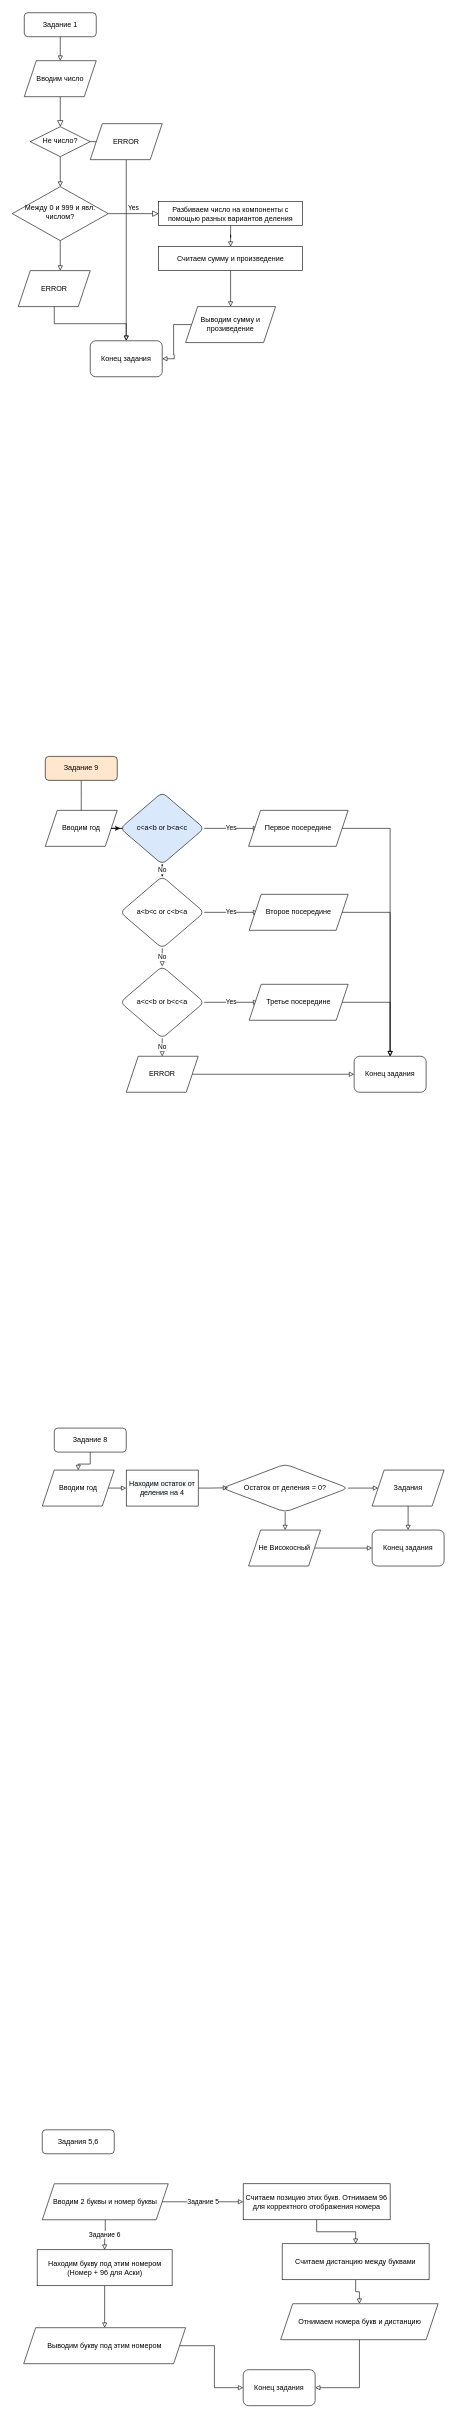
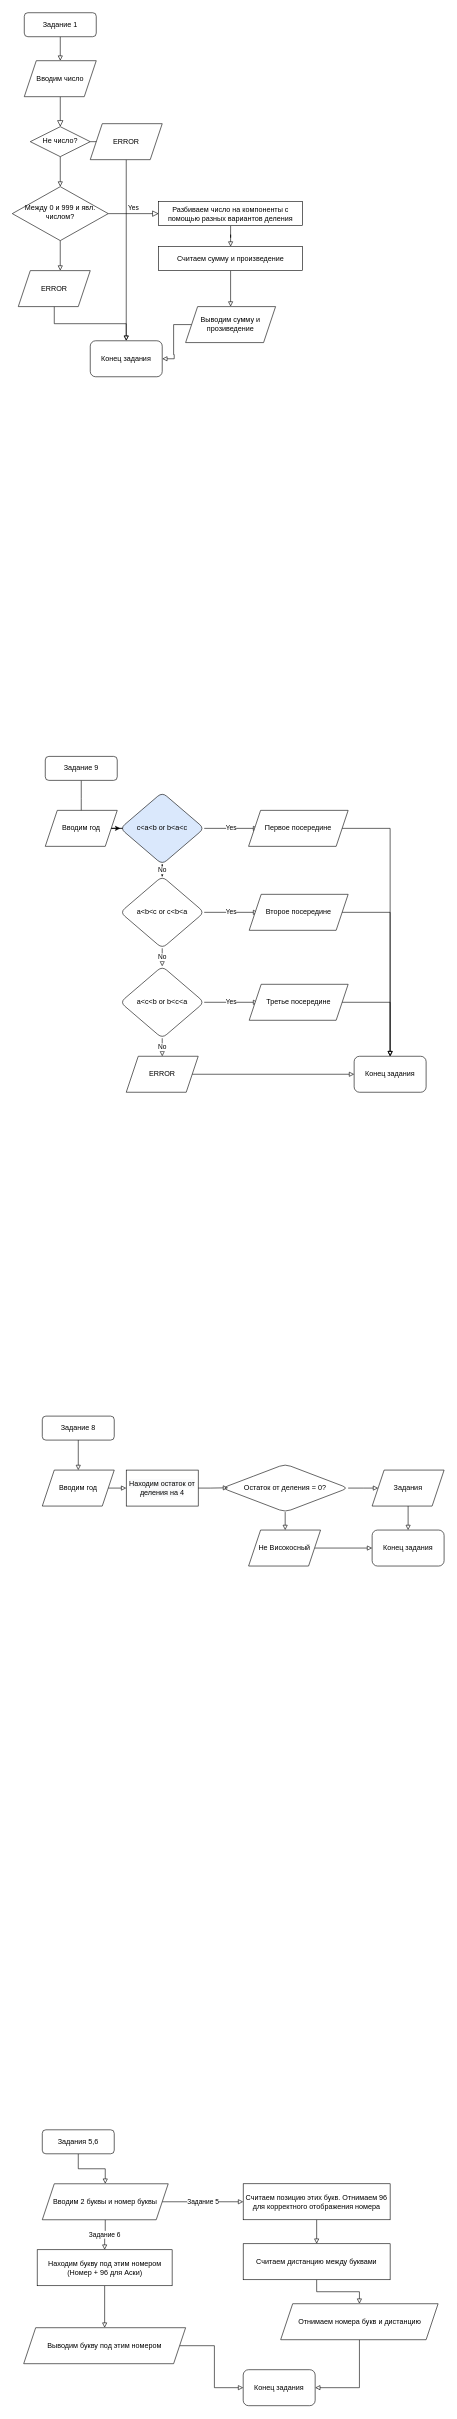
node "Задание 9": fillcolor #ffe6cc -> #ffffff
node "Задание 8": moved (90, 1440) -> (78, 1428)
edge "Задания 5,6" -> "Вводим 2 буквы и номер буквы": added
node "Считаем дистанцию между буквами": moved (356, 2262) -> (317, 2262)
